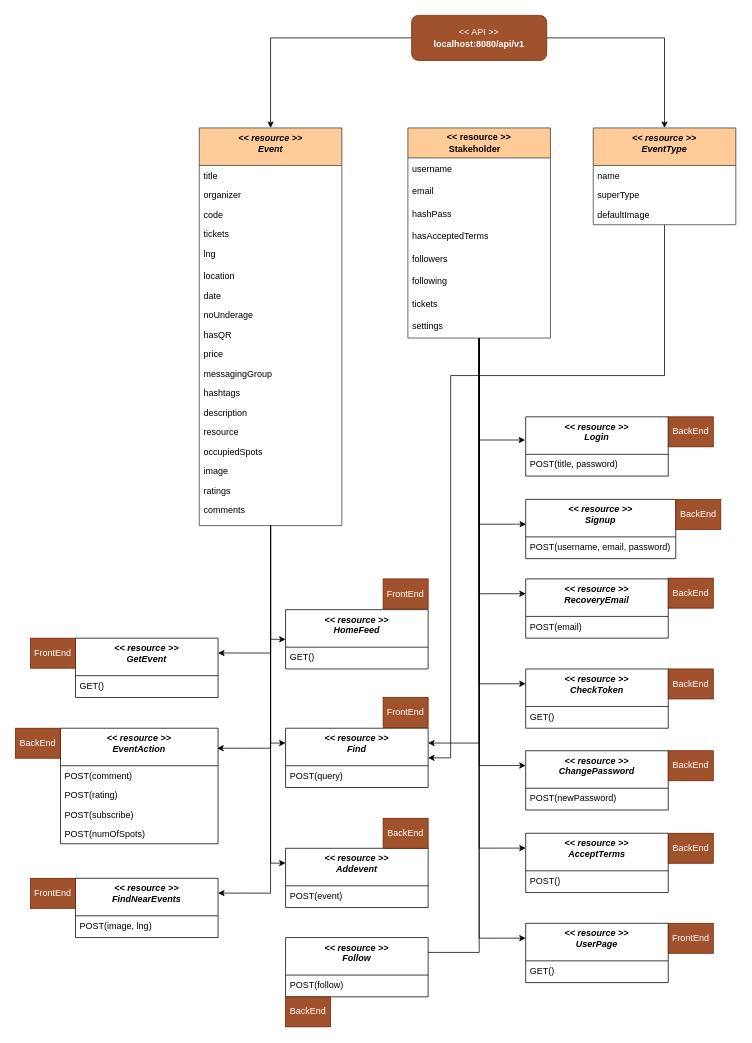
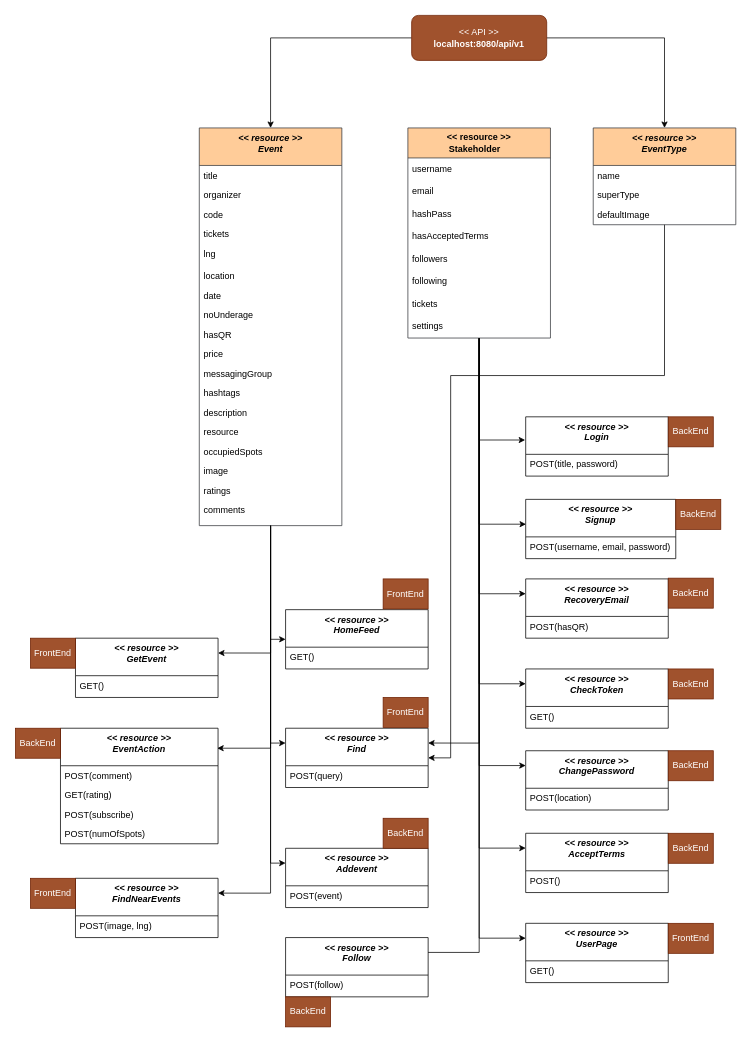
node "POST(email)": label "POST(email)" -> "POST(hasQR)"
node "POST(rating)": label "POST(rating)" -> "GET(rating)"
node "POST(newPassword)": label "POST(newPassword)" -> "POST(location)"
